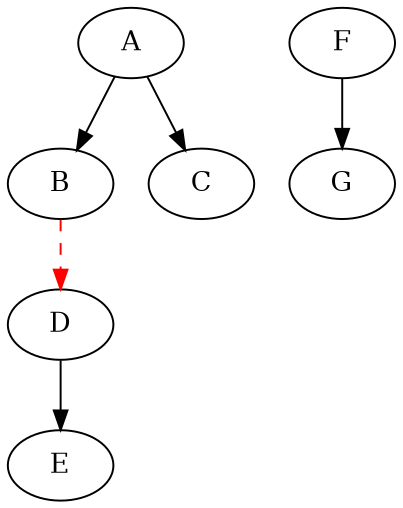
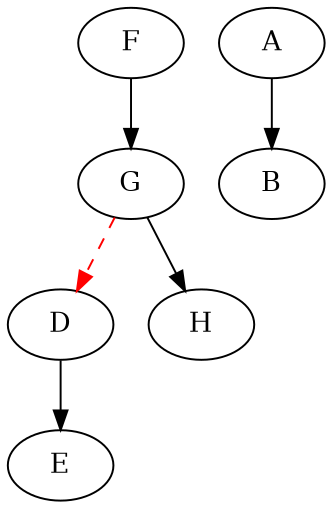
node "C": removed
edge "B" -> "D": now "G" -> "D"
node "H": added
